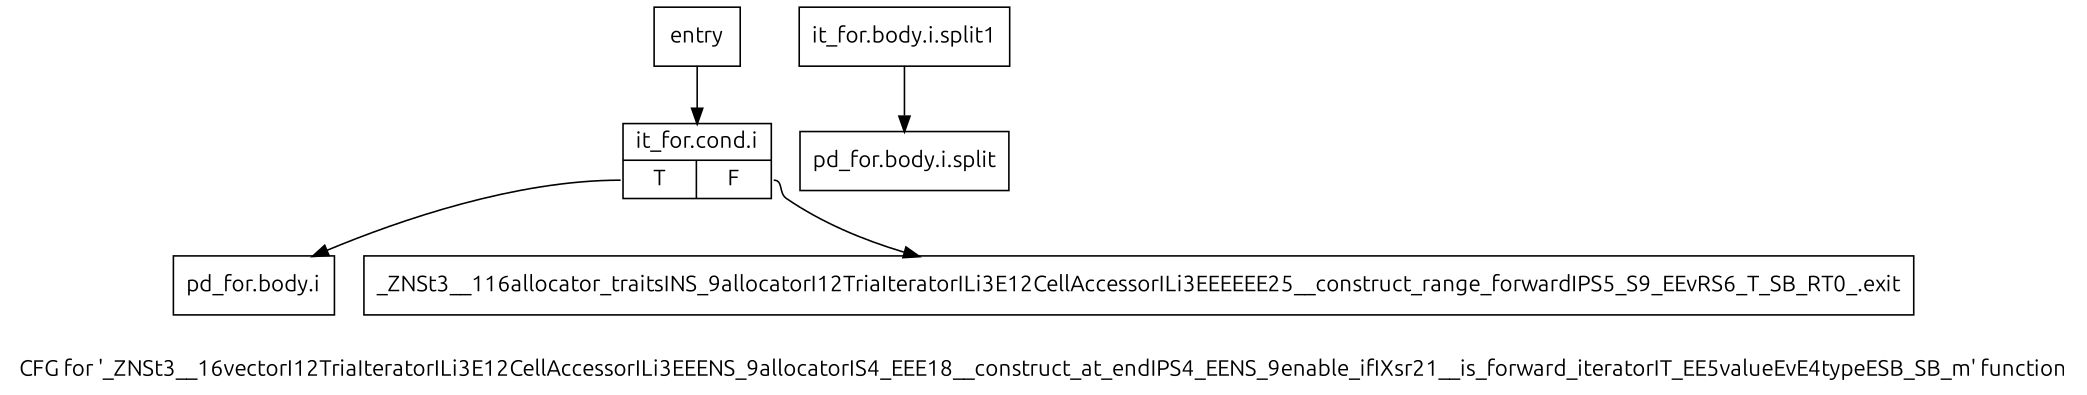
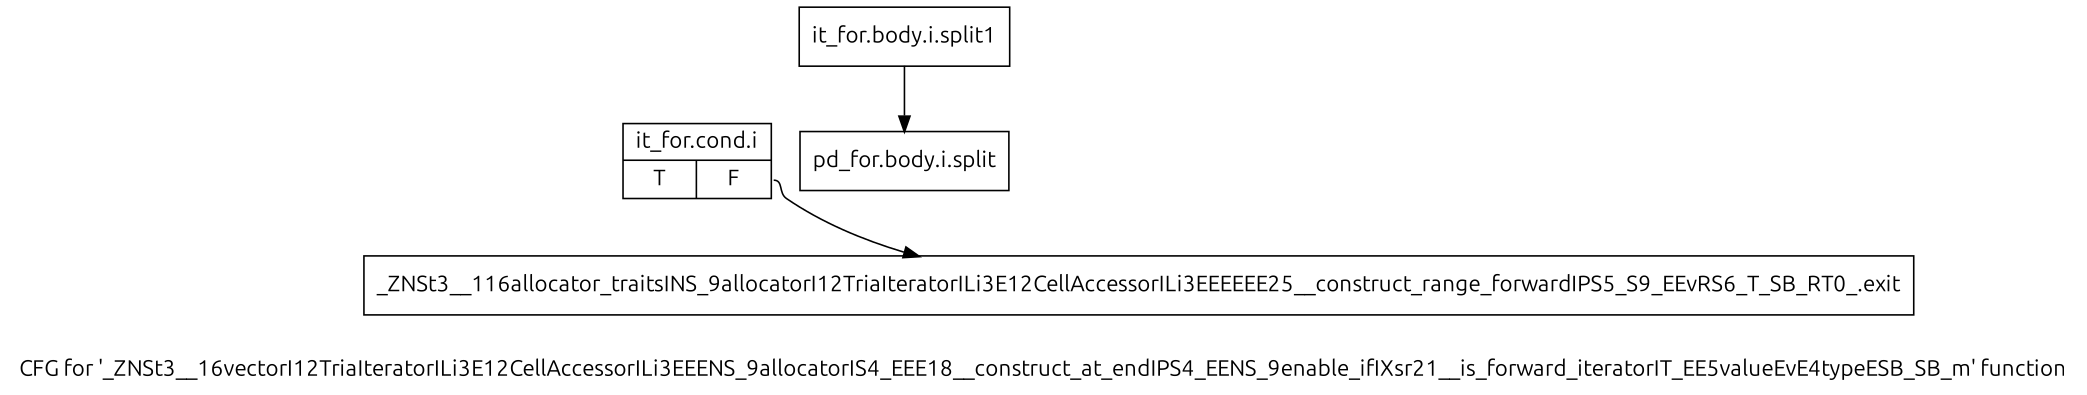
node "entry": removed
node "pd_for.body.i": removed
